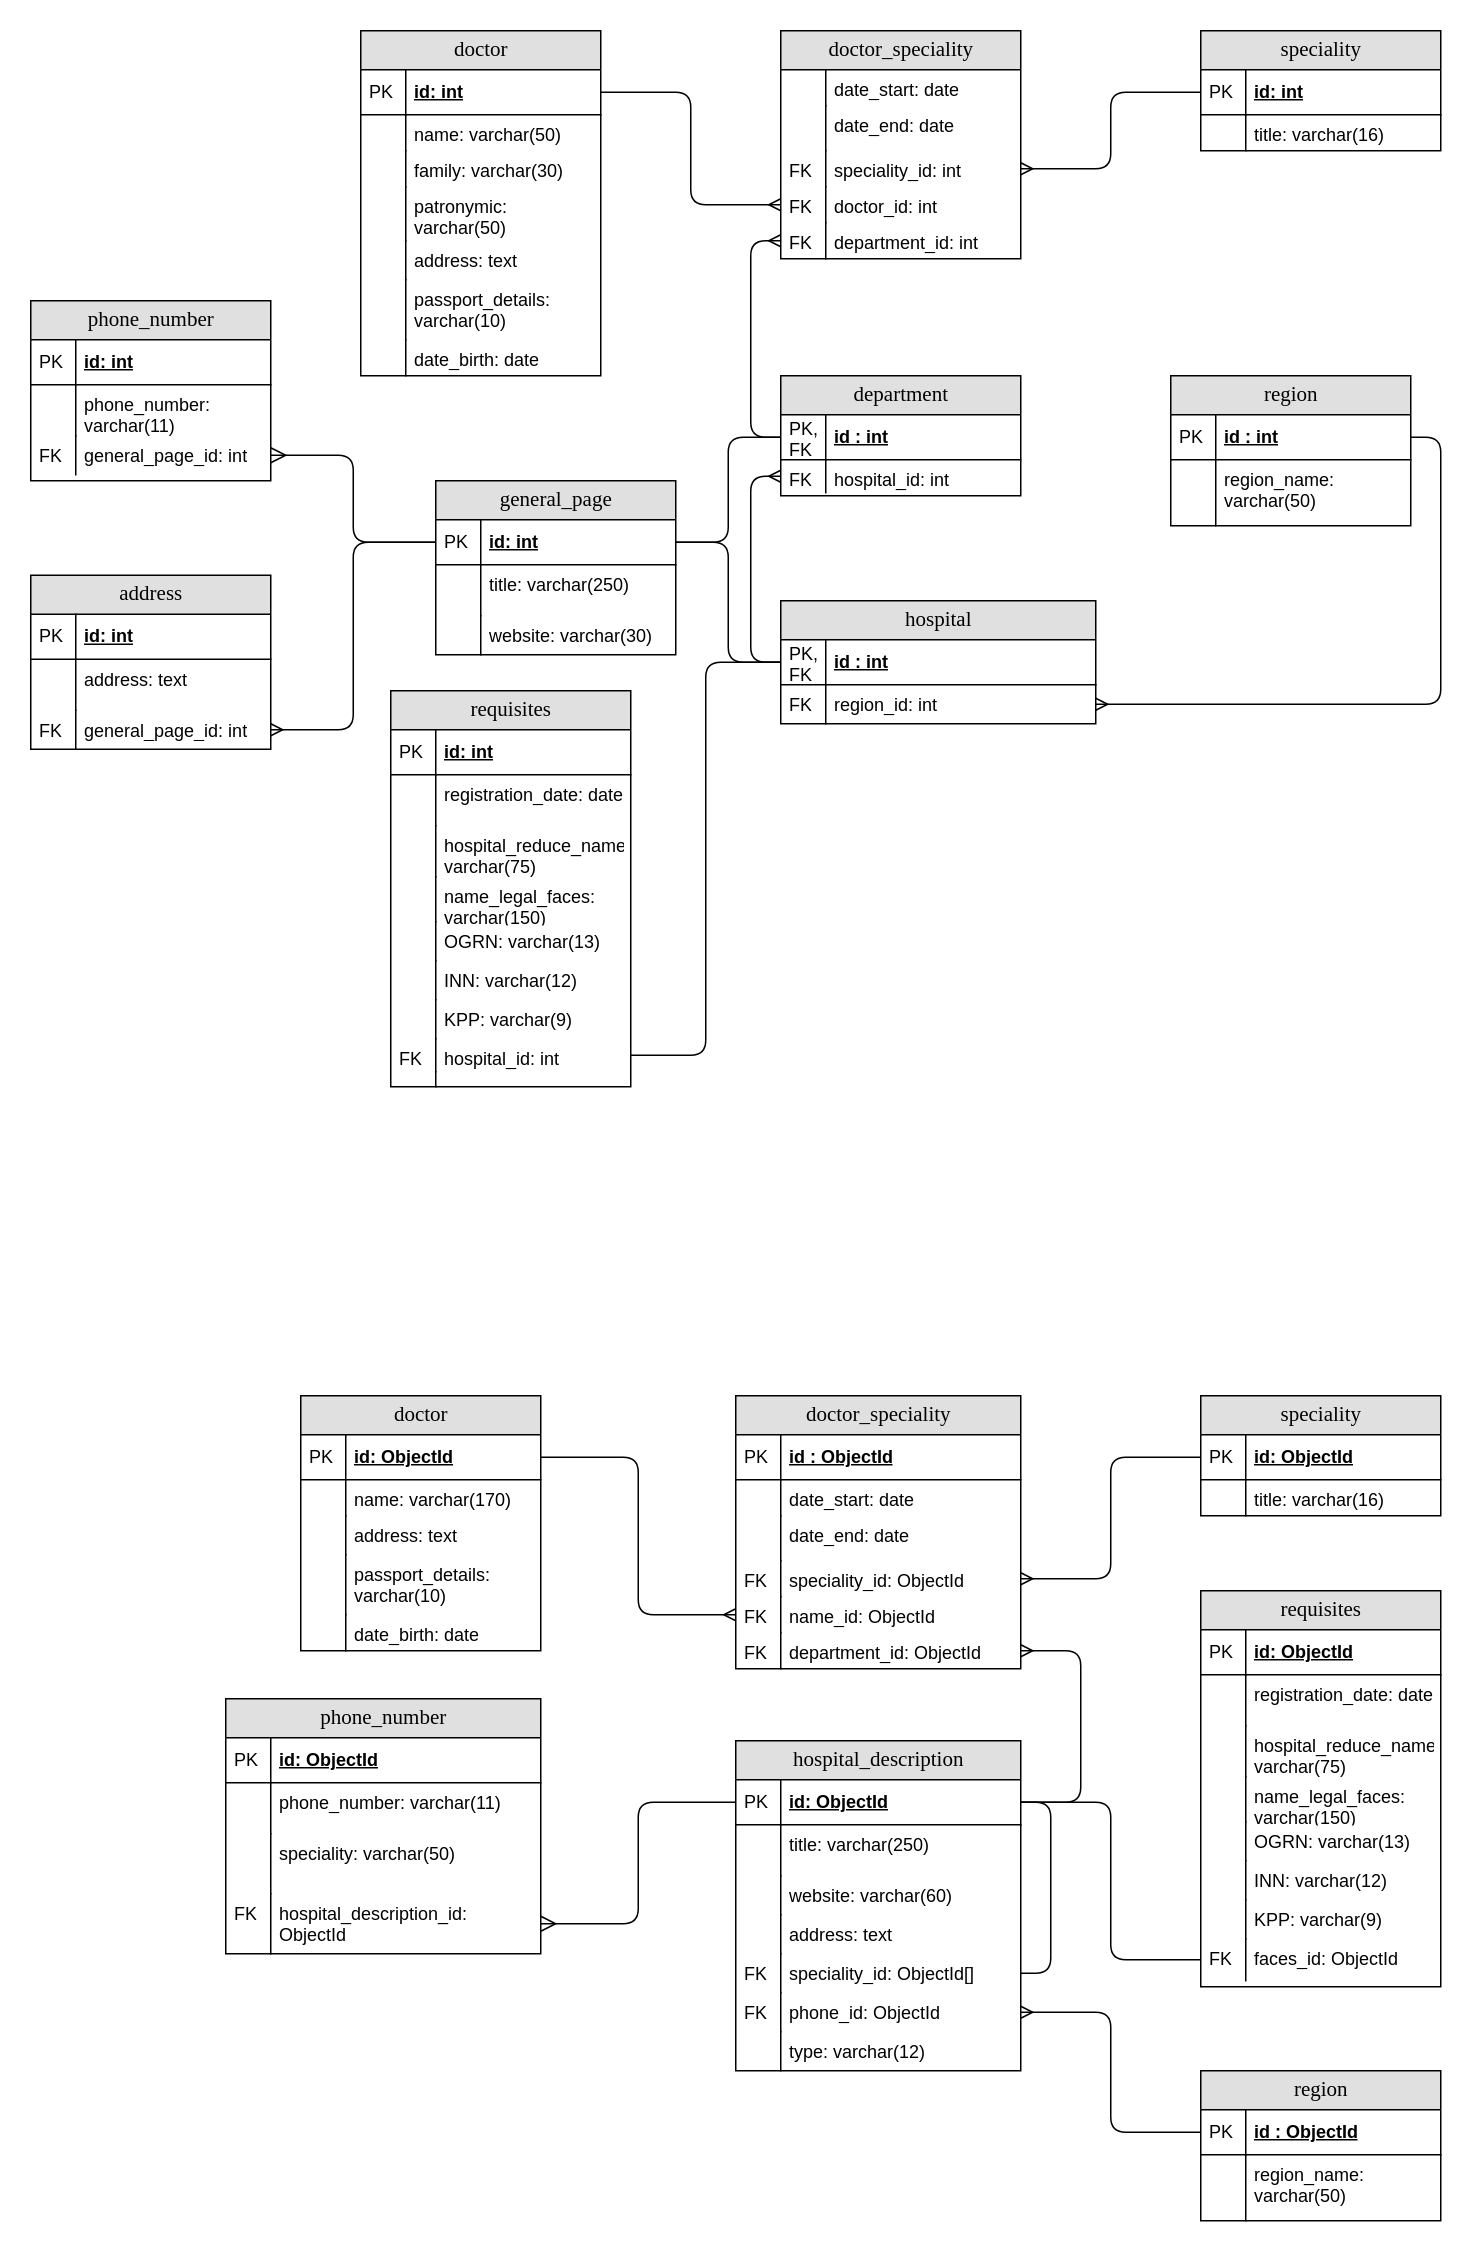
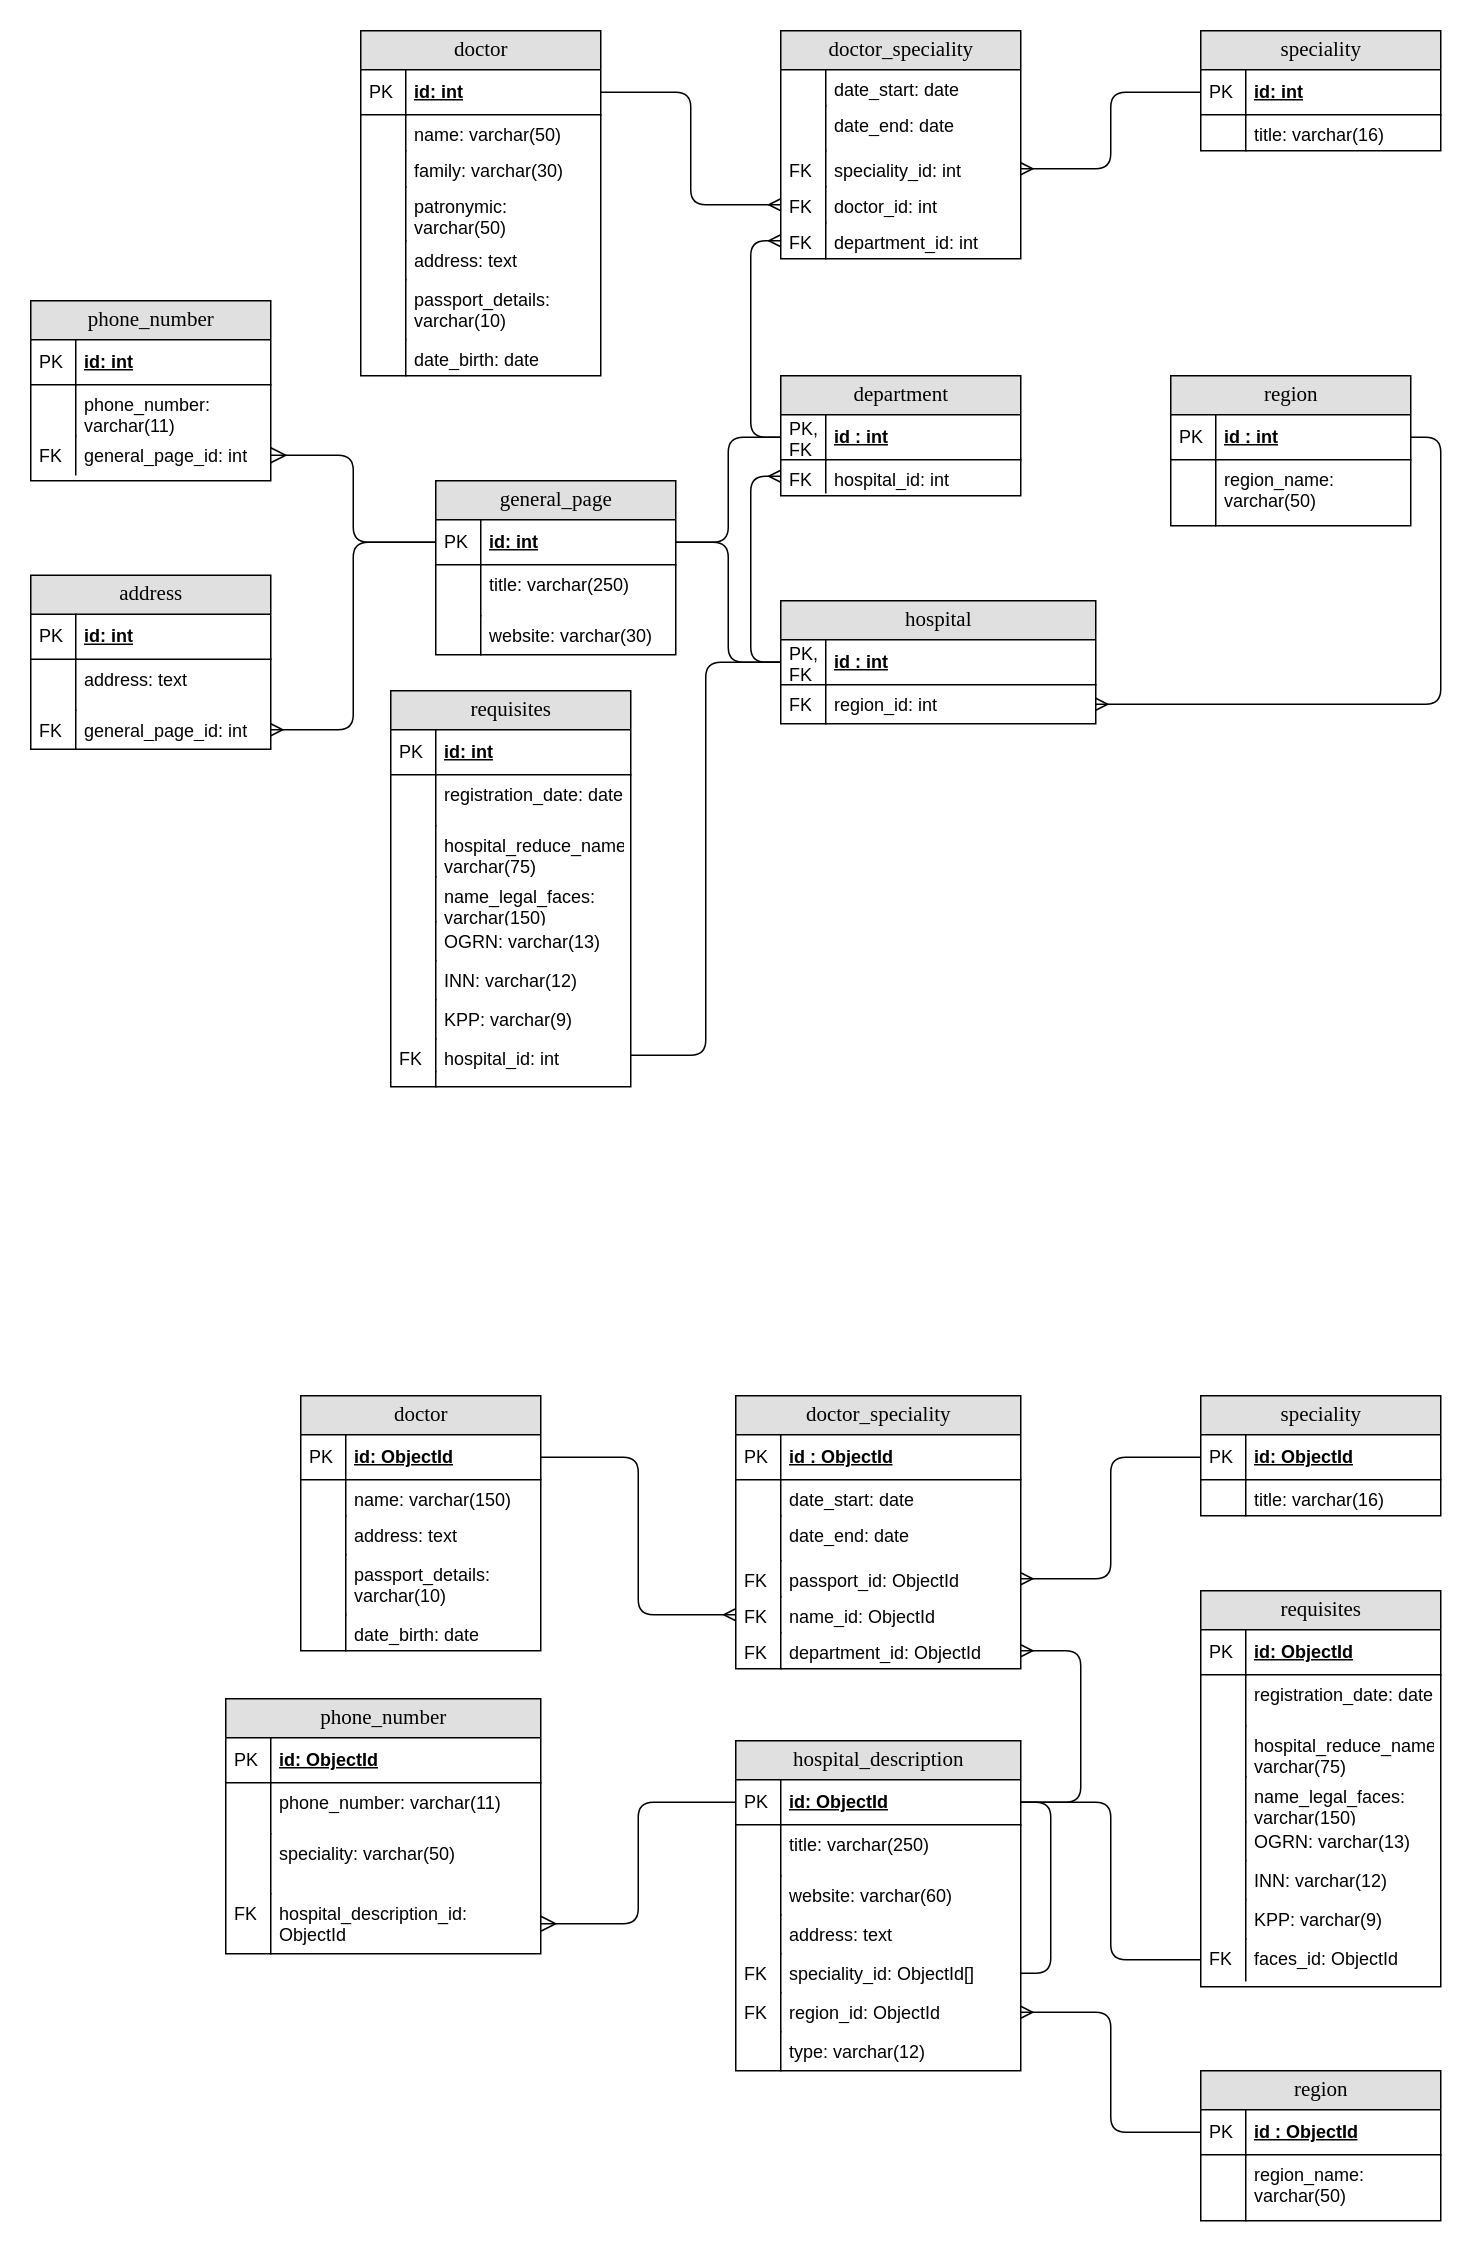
node "name: varchar(170)": label "name: varchar(170)" -> "name: varchar(150)"
node "speciality_id: ObjectId": label "speciality_id: ObjectId" -> "passport_id: ObjectId"
node "phone_id: ObjectId": label "phone_id: ObjectId" -> "region_id: ObjectId"
